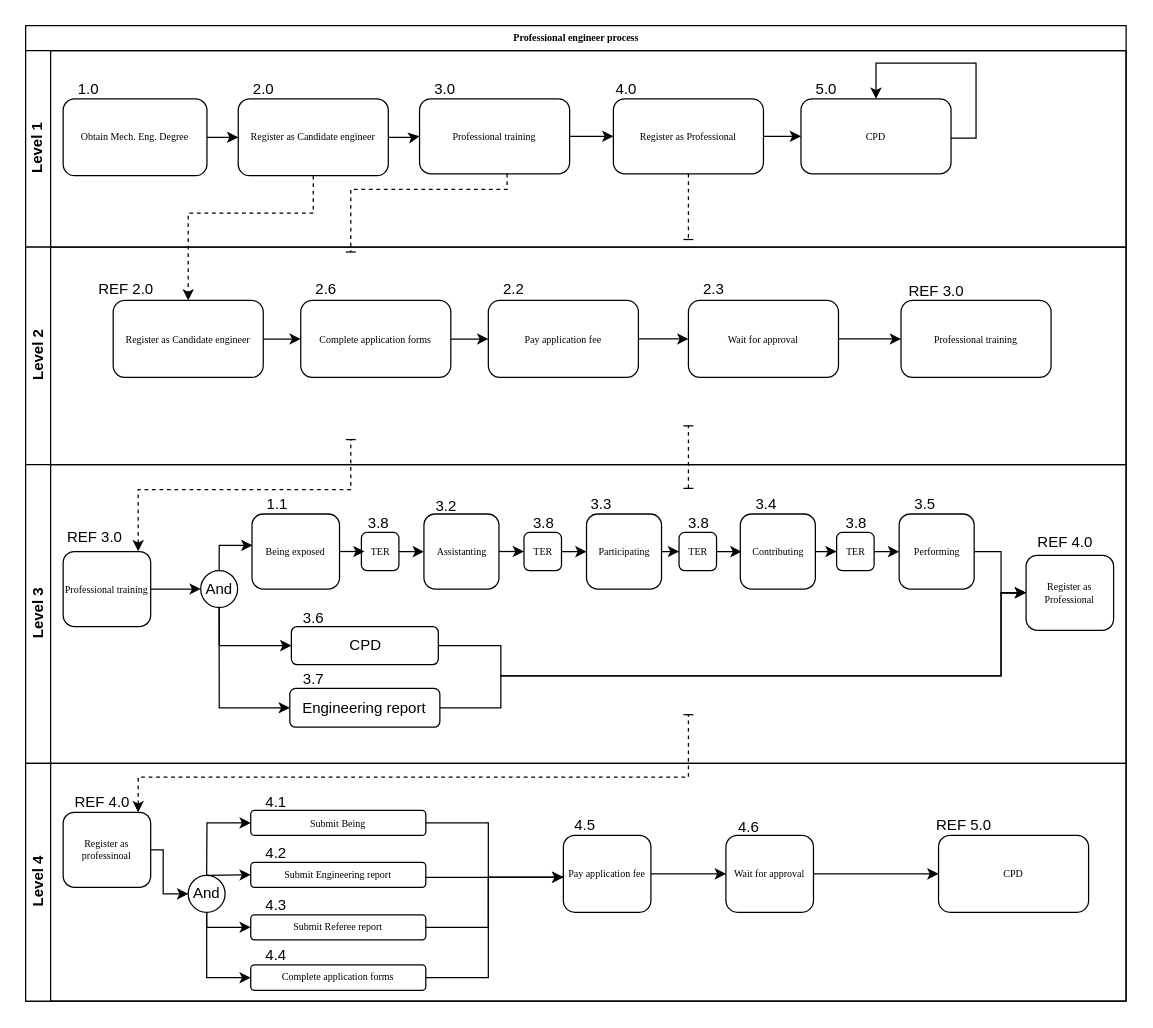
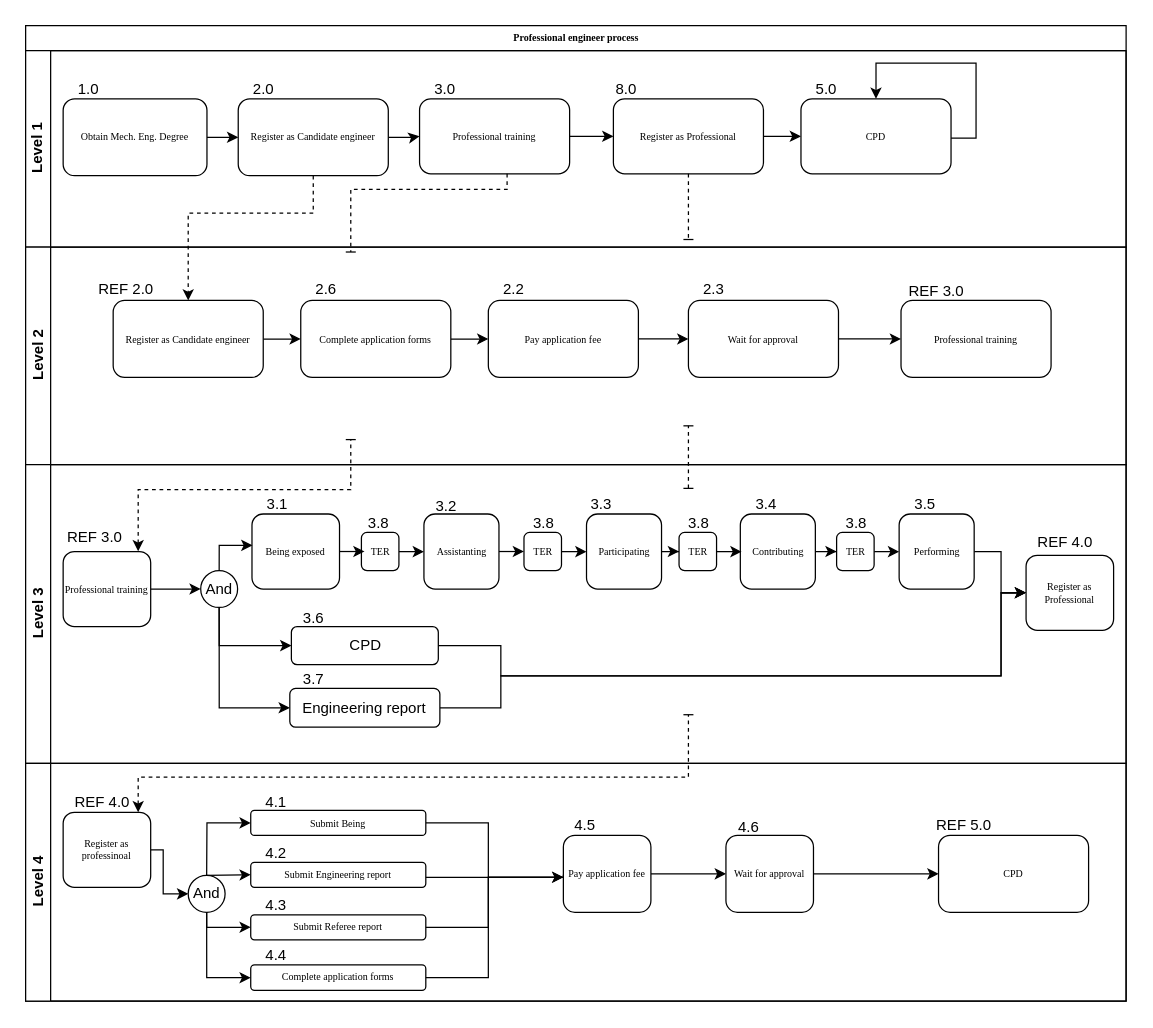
node "4.0": label "4.0" -> "8.0"
node "1.1": label "1.1" -> "3.1"
